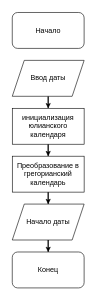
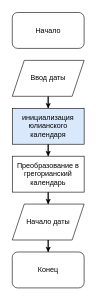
node "инициализация юлианского календаря": fillcolor #ffffff -> #dae8fc
